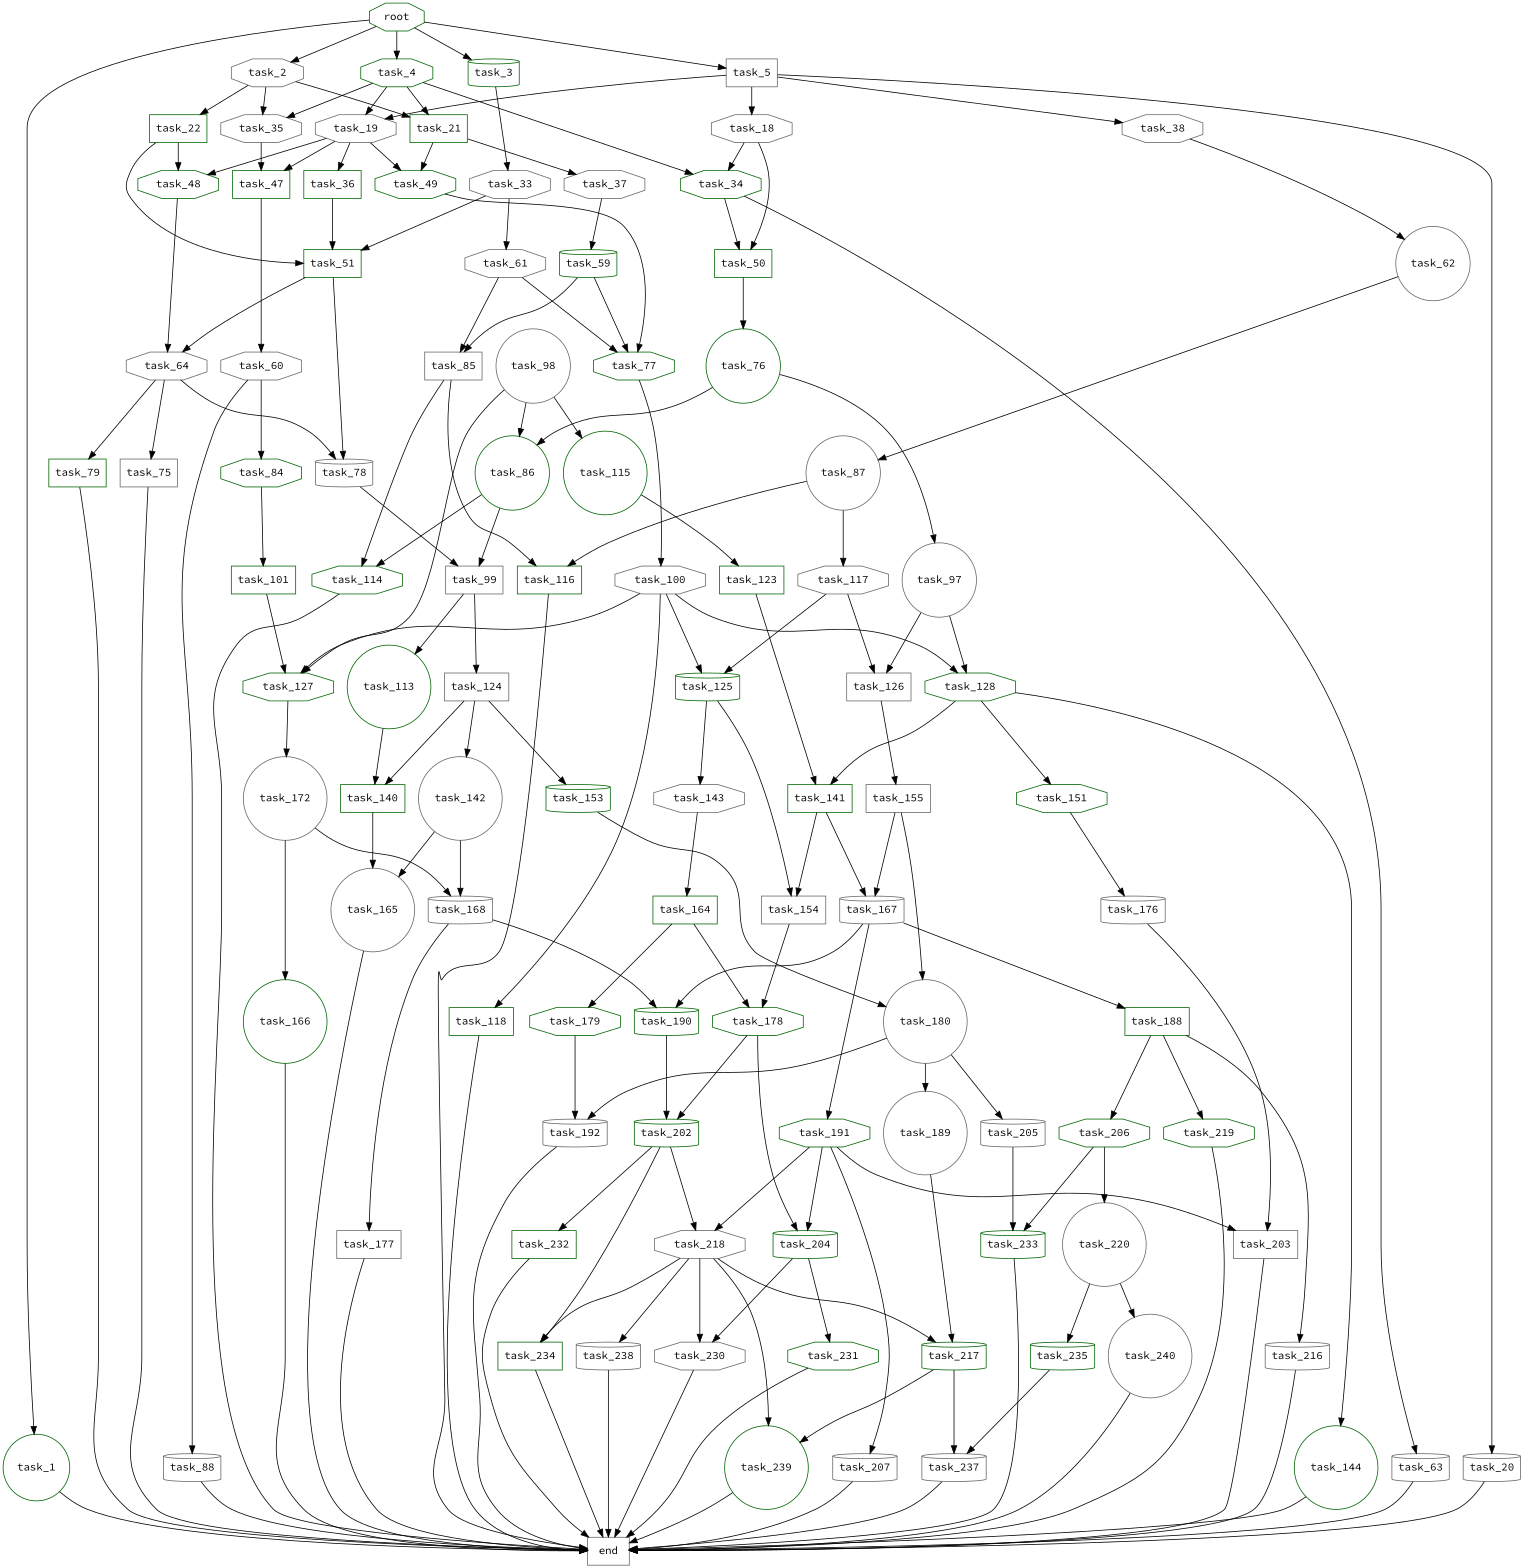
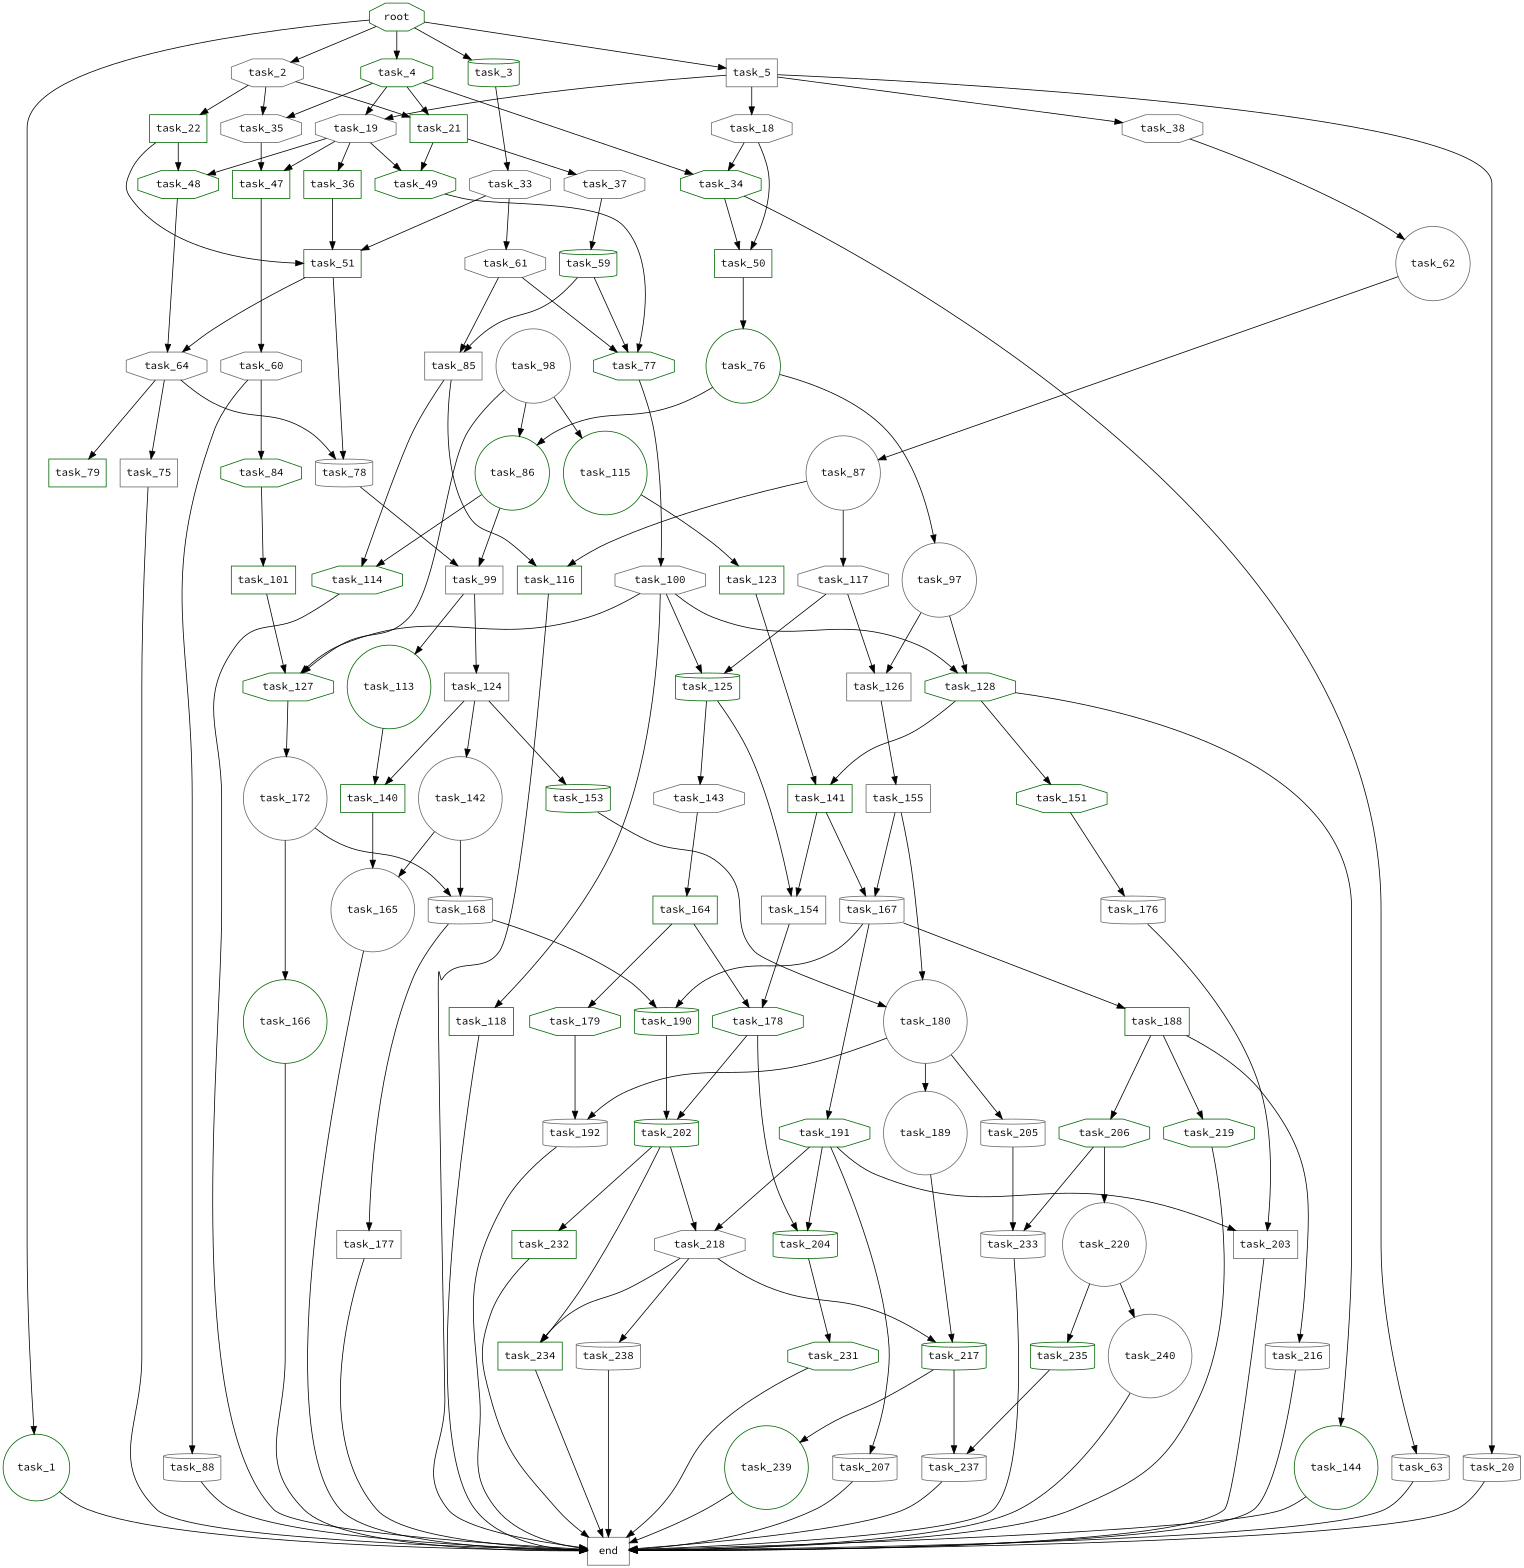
edge "task_79" -> "end": removed
node "task_233": color darkgreen -> gray40
edge "task_218" -> "task_239": removed
node "task_230": removed
